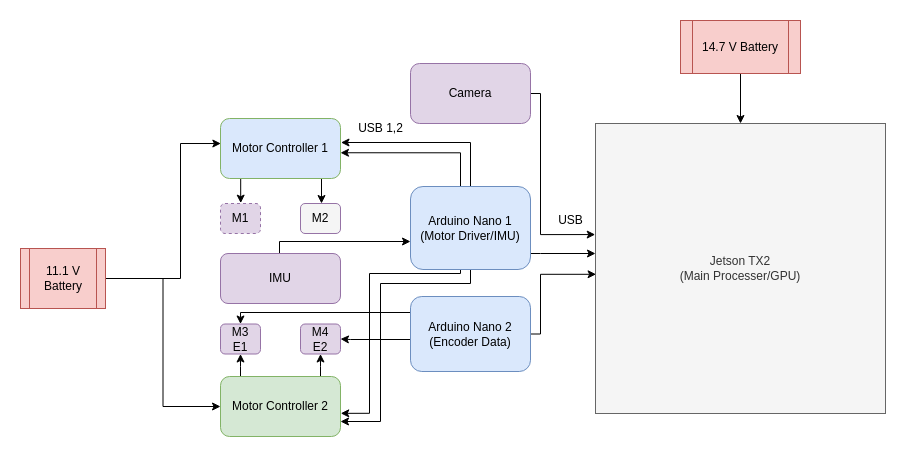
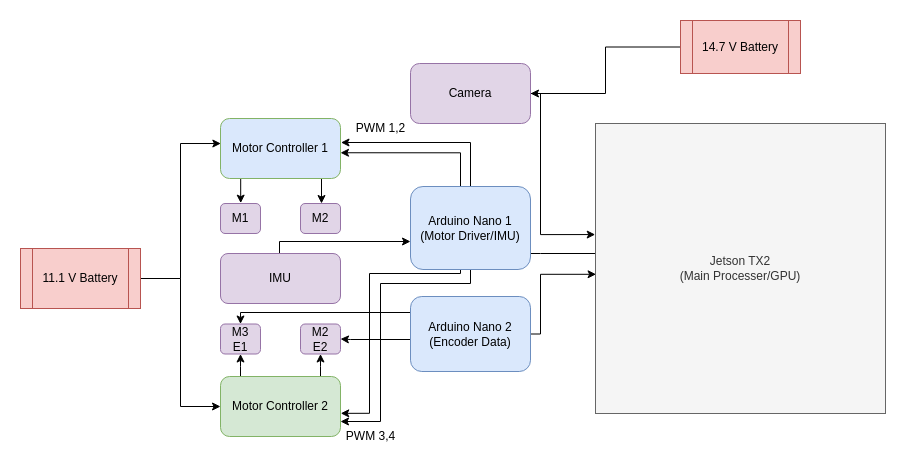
edge "14.7 V Battery" -> "Jetson TX2 (Main Processer/GPU)": now "14.7 V Battery" -> "Camera"
node "USB 1,2": label "USB 1,2" -> "PWM 1,2"
node "M1": style dashed -> solid
node "M2": fillcolor #f5f5f5 -> #e1d5e7
node "USB": removed
edge "Arduino Nano 1 (Motor Driver/IMU)" -> "Jetson TX2 (Main Processer/GPU)": arrowhead classic -> none
node "11.1 V Battery": size 85x60 -> 120x60
node "M4 E2": label "M4 E2" -> "M2 E2"
node "PWM 3,4": added
